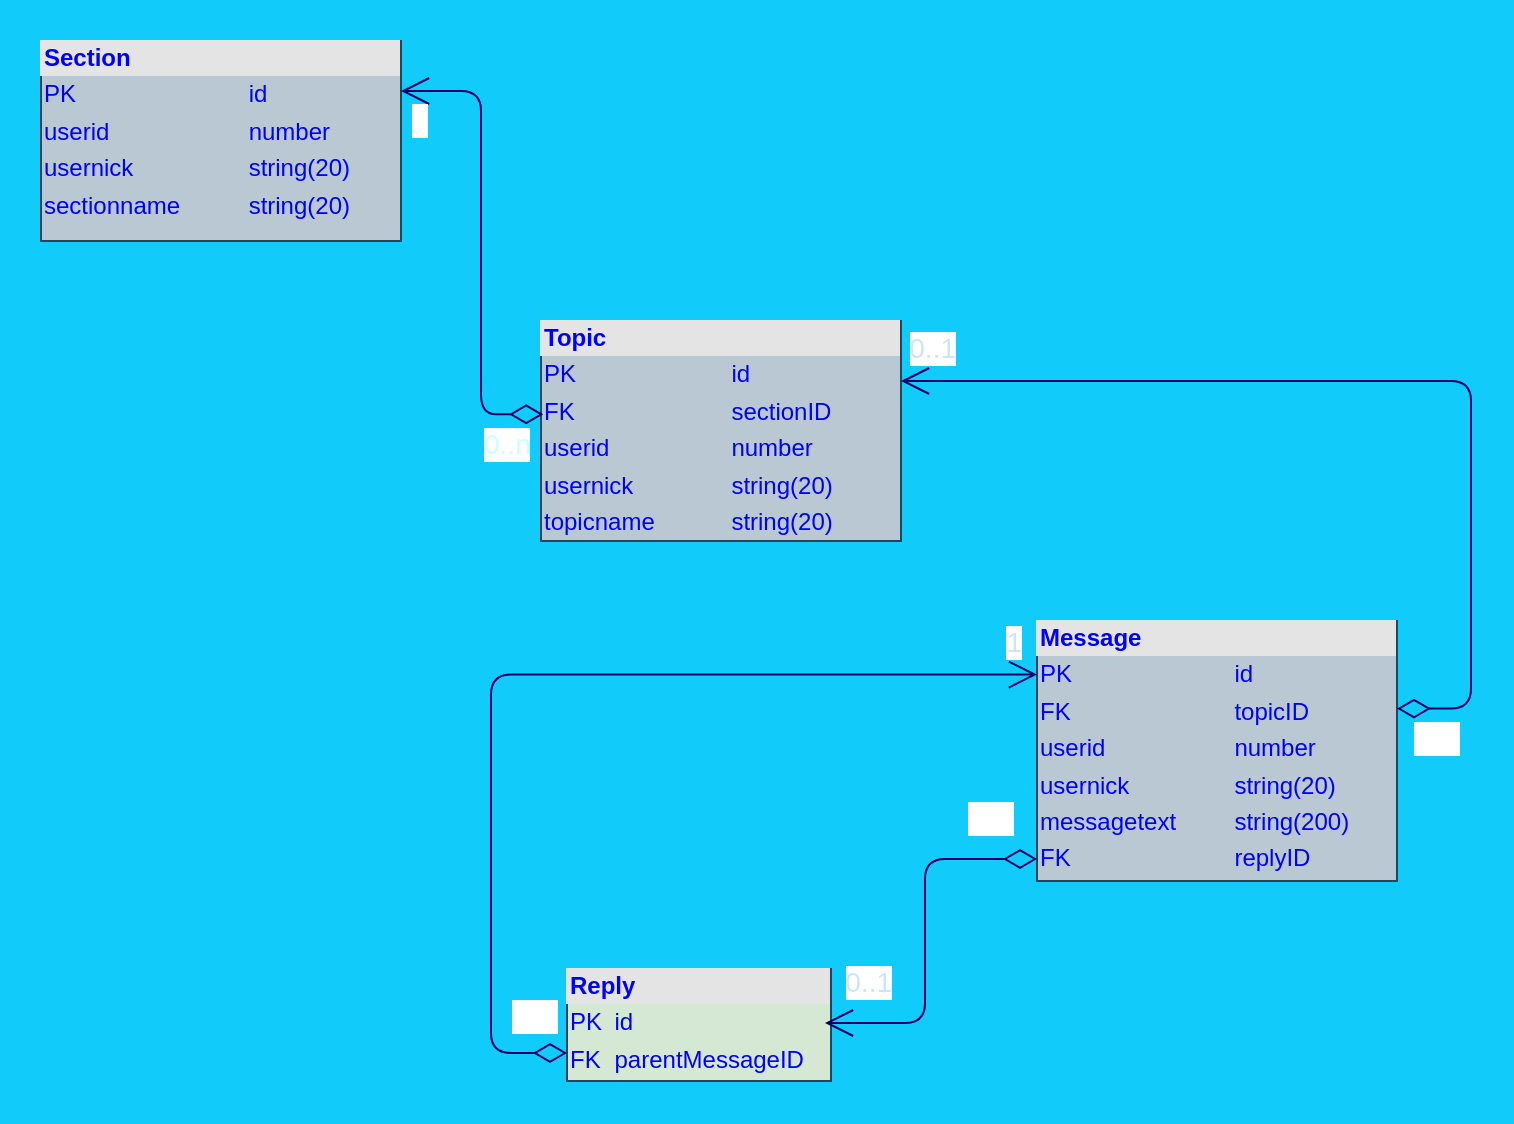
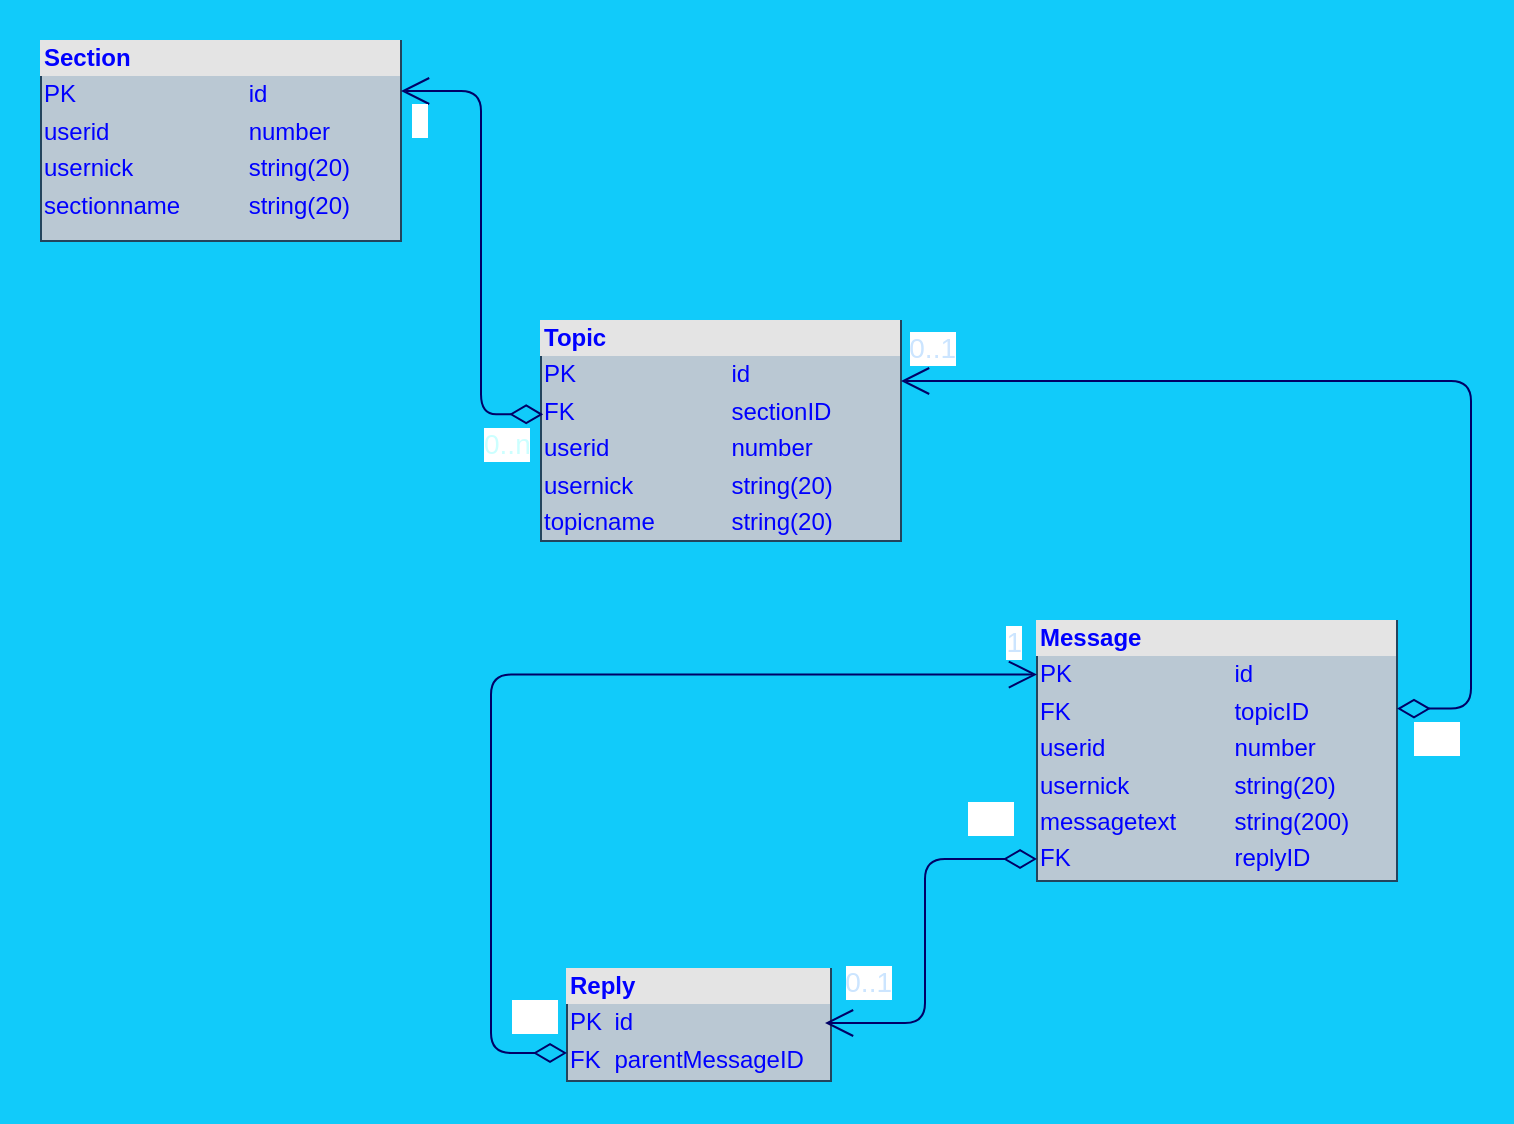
node "Reply PK id FK parentMessageID": fillcolor #d5e8d4 -> #bac8d3
